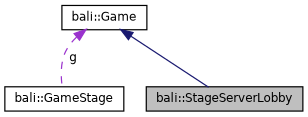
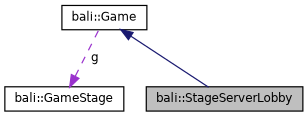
edge "bali::GameStage" -> "bali::Game": reversed
